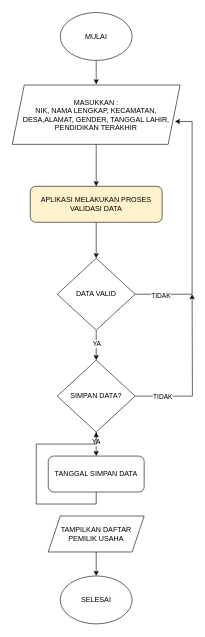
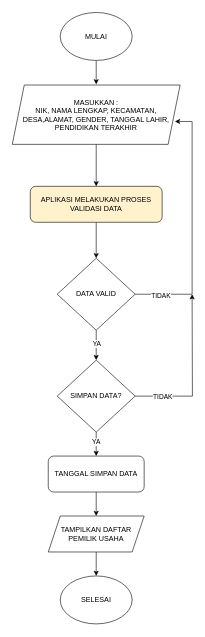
edge "TANGGAL SIMPAN DATA" -> "SIMPAN DATA?": now "TANGGAL SIMPAN DATA" -> "TAMPILKAN DAFTAR PEMILIK USAHA"
